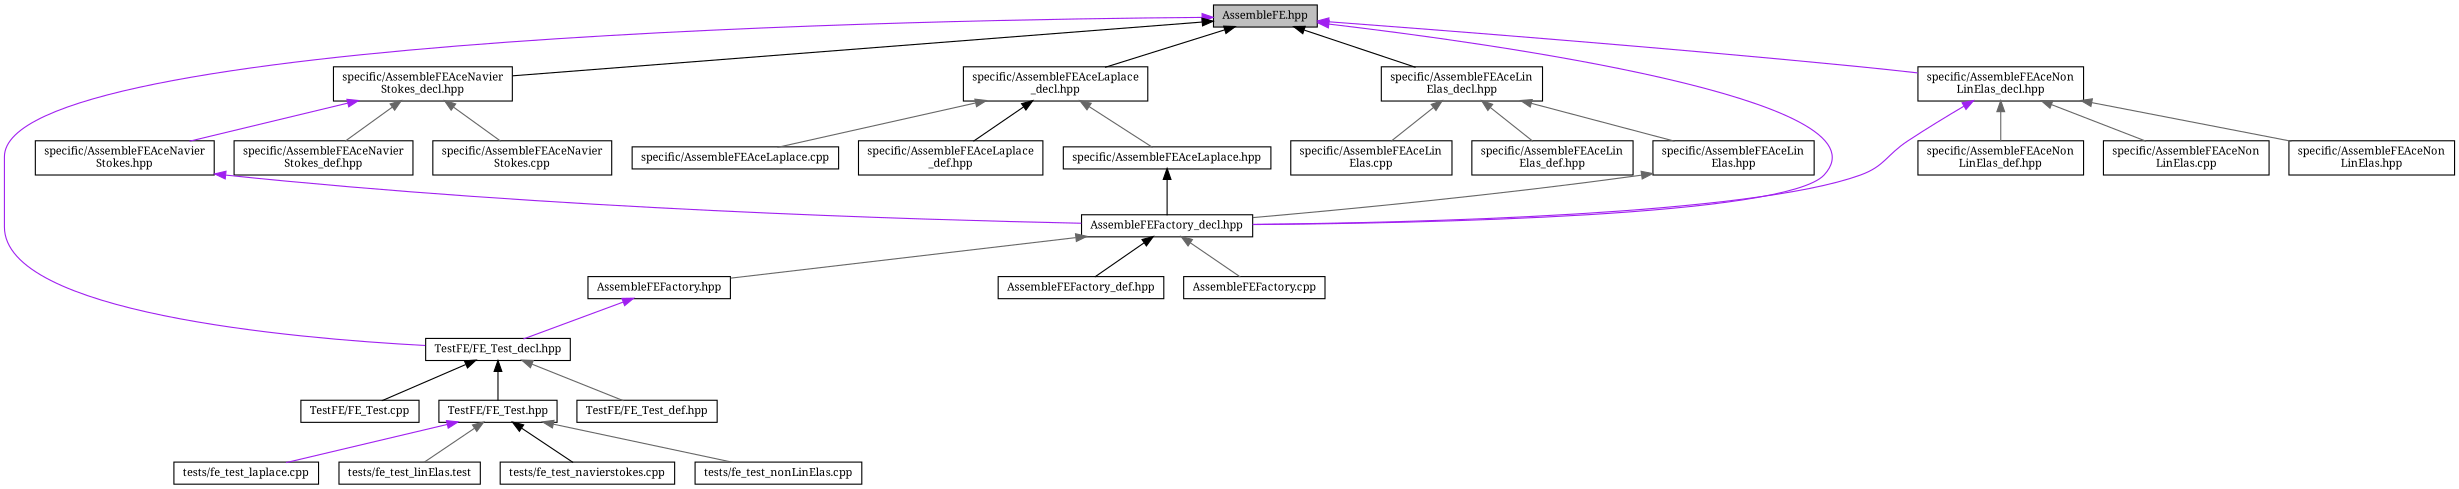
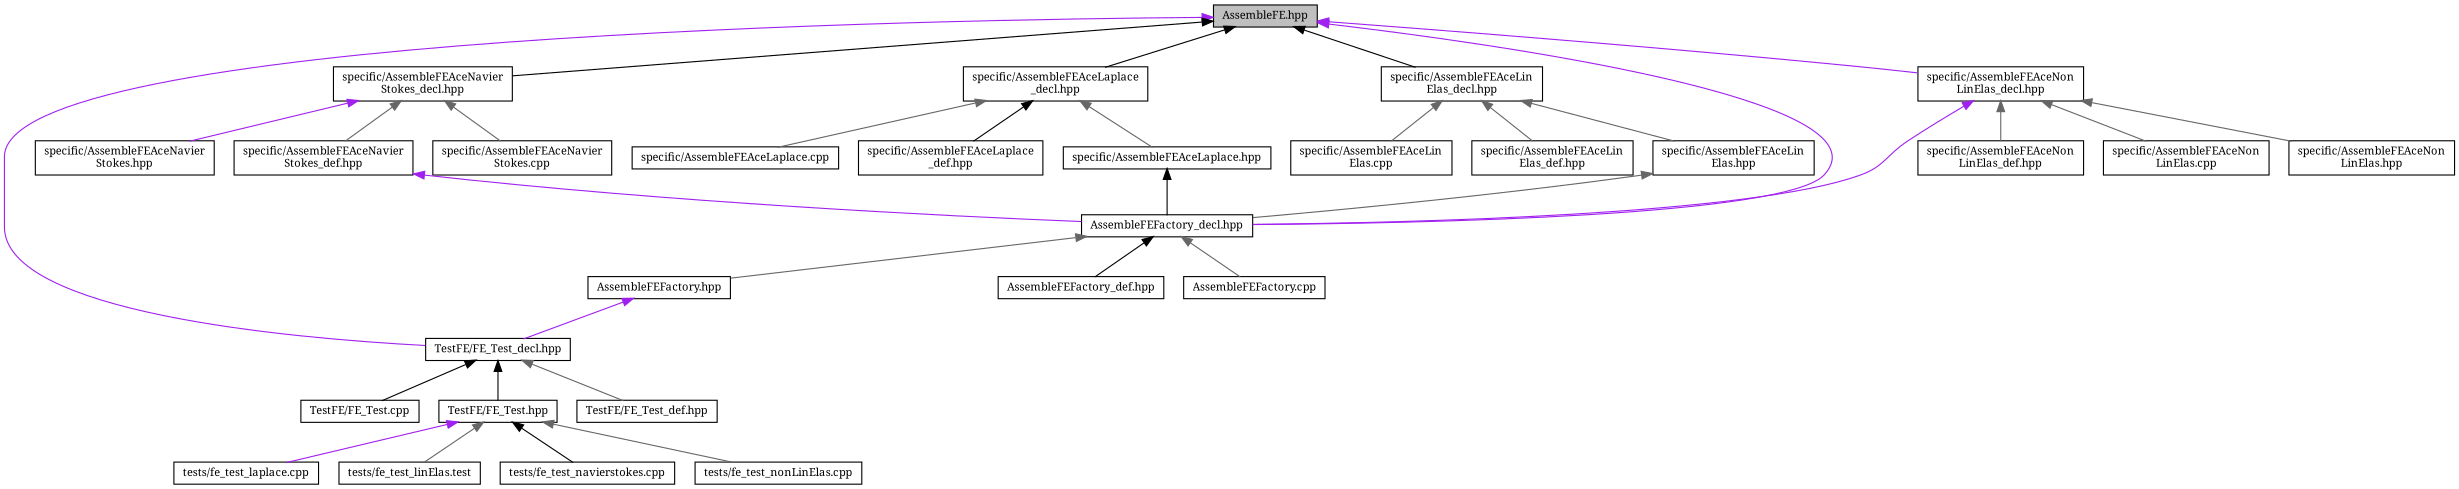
edge "AssembleFEFactory_decl.hpp" -> "specific/AssembleFEAceNavier Stokes.hpp": now "AssembleFEFactory_decl.hpp" -> "specific/AssembleFEAceNavier Stokes_def.hpp"
